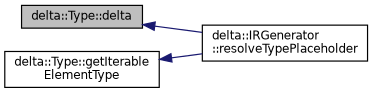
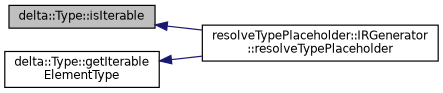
node "delta::Type::delta": label "delta::Type::delta" -> "delta::Type::isIterable"
node "delta::IRGenerator ::resolveTypePlaceholder": label "delta::IRGenerator ::resolveTypePlaceholder" -> "resolveTypePlaceholder::IRGenerator ::resolveTypePlaceholder"
